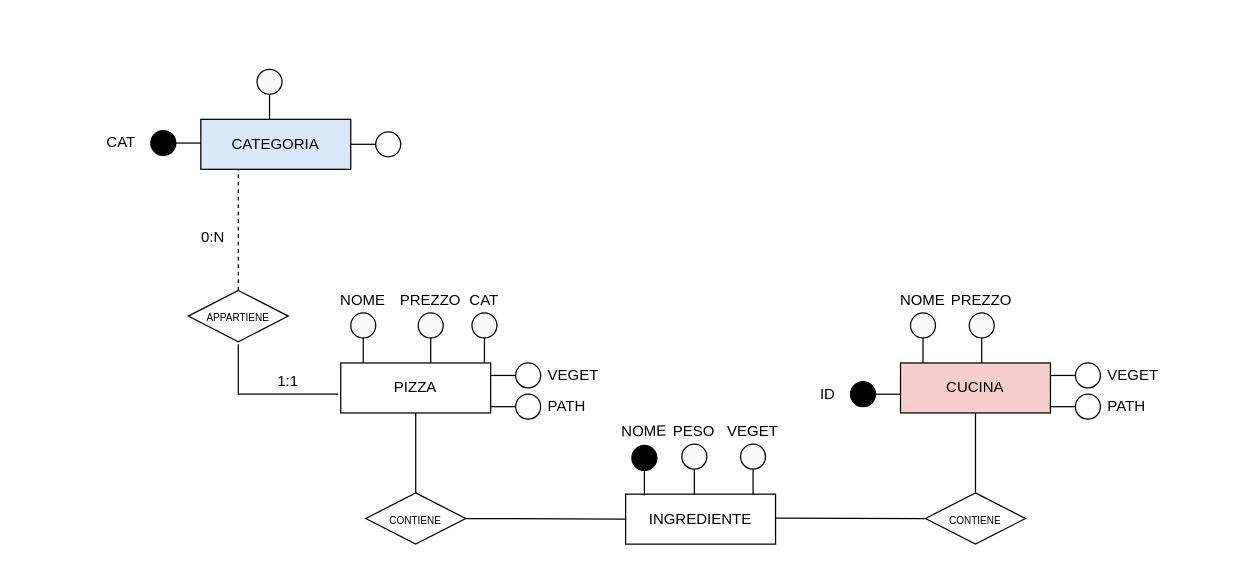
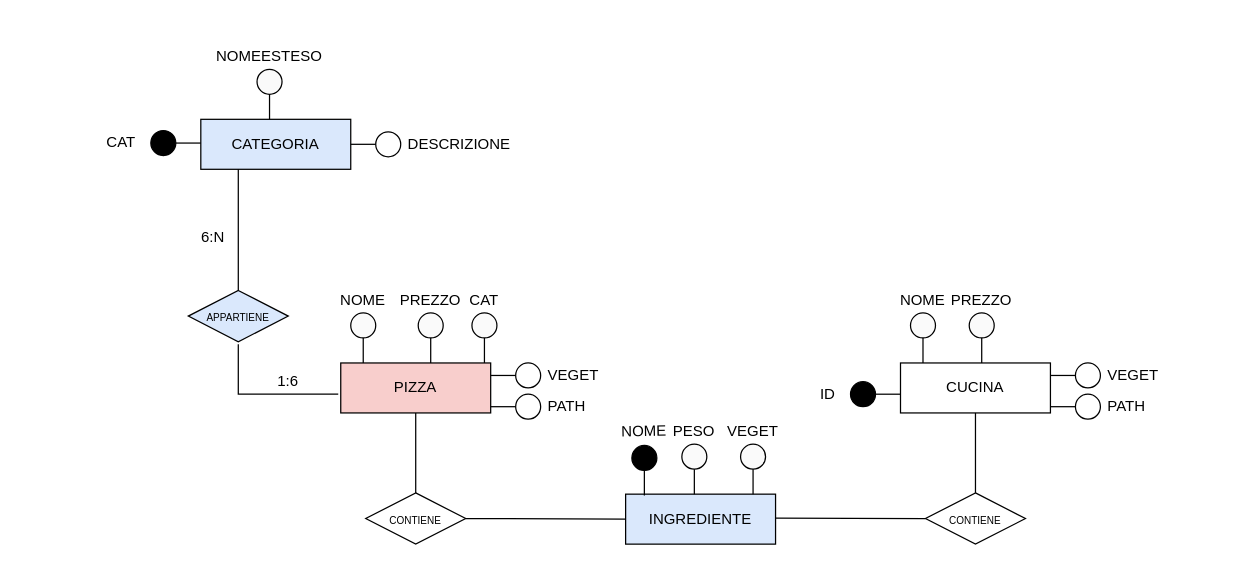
node "NOMEESTESO": added
node "DESCRIZIONE": added
edge "CATEGORIA" -- "APPARTIENE": style dashed -> solid
node "0:N": label "0:N" -> "6:N"
node "APPARTIENE": fillcolor #ffffff -> #dae8fc
node "1:1": label "1:1" -> "1:6"
node "PIZZA": fillcolor #ffffff -> #f8cecc
node "CUCINA": fillcolor #f8cecc -> #ffffff
node "INGREDIENTE": fillcolor #ffffff -> #dae8fc
